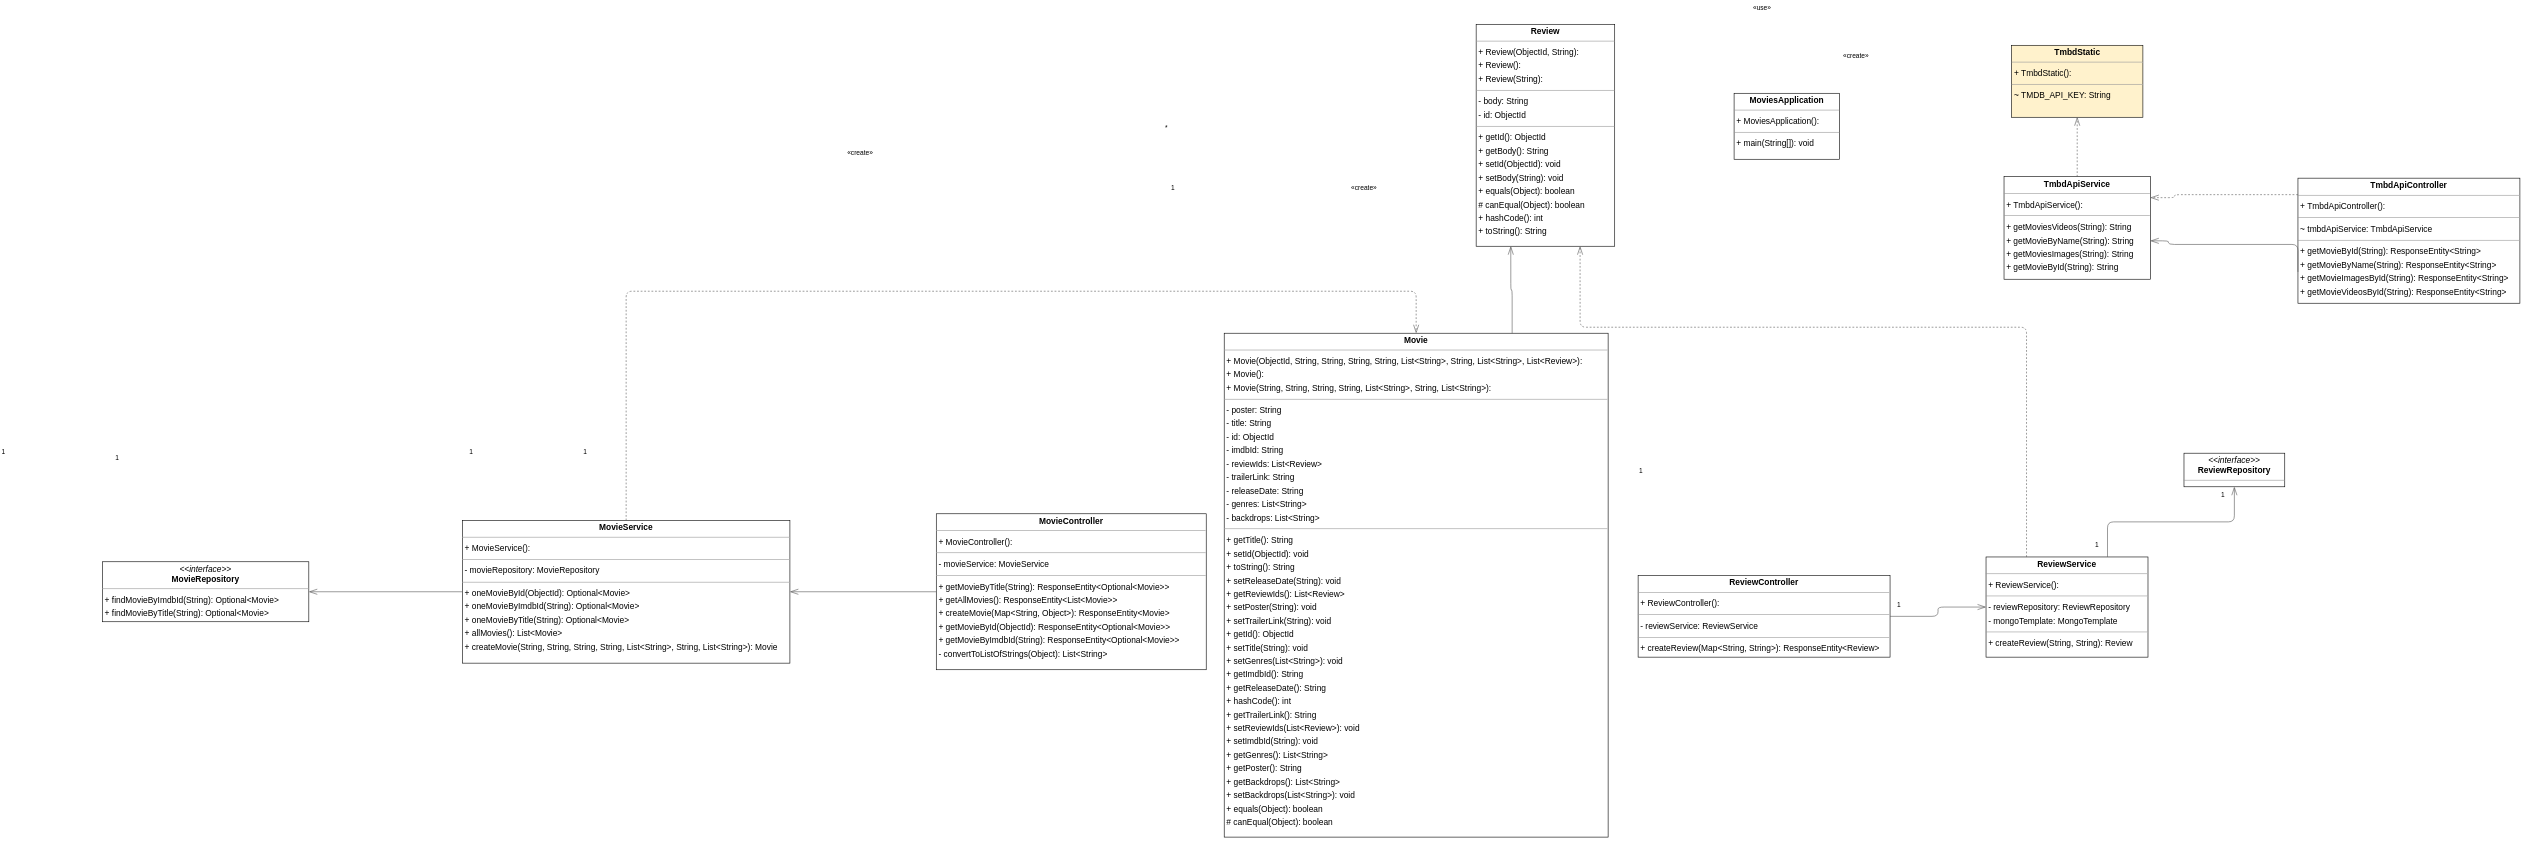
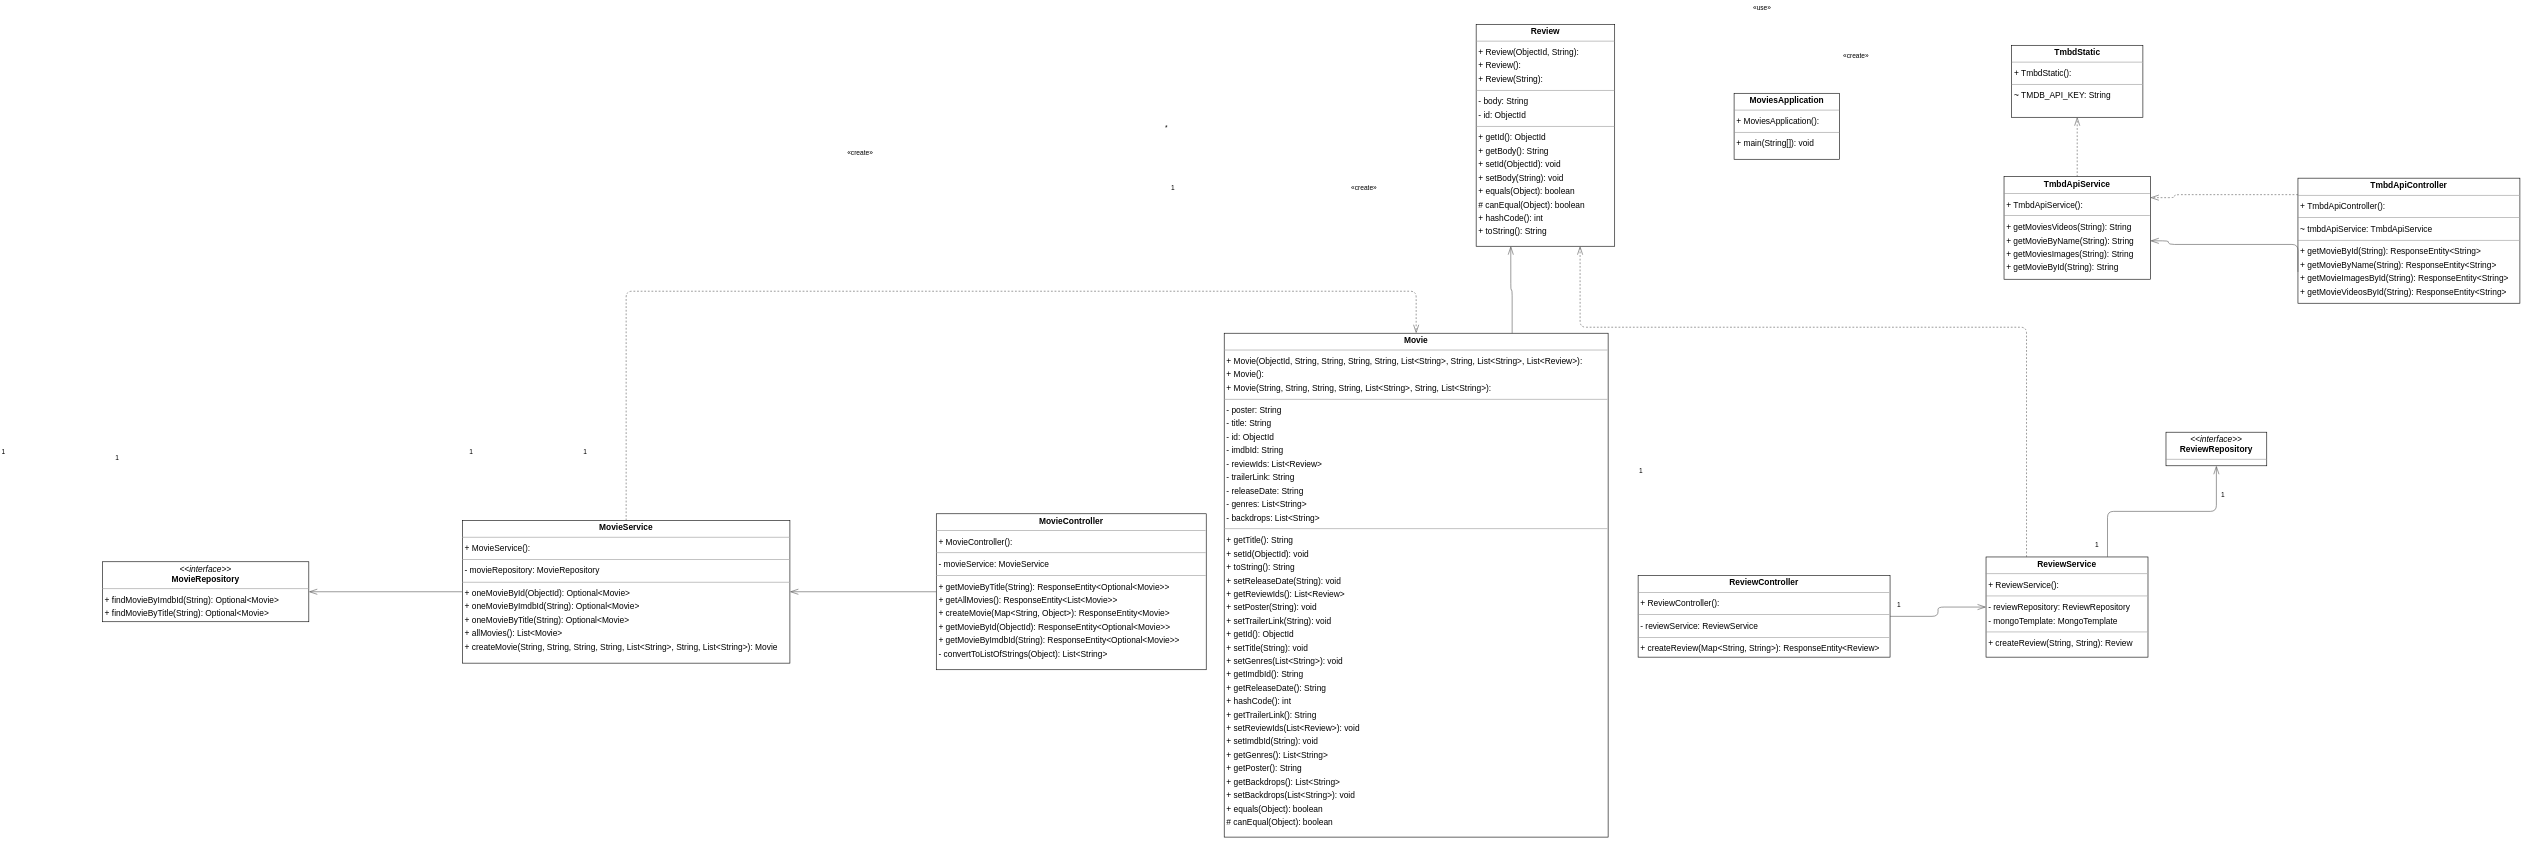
node "TmbdStatic + TmbdStatic(): ~ TMDB_API_KEY: String": fillcolor #fff2cc -> #ffffff
node "<<interface>> ReviewRepository": moved (2235, 470) -> (2217, 449)
